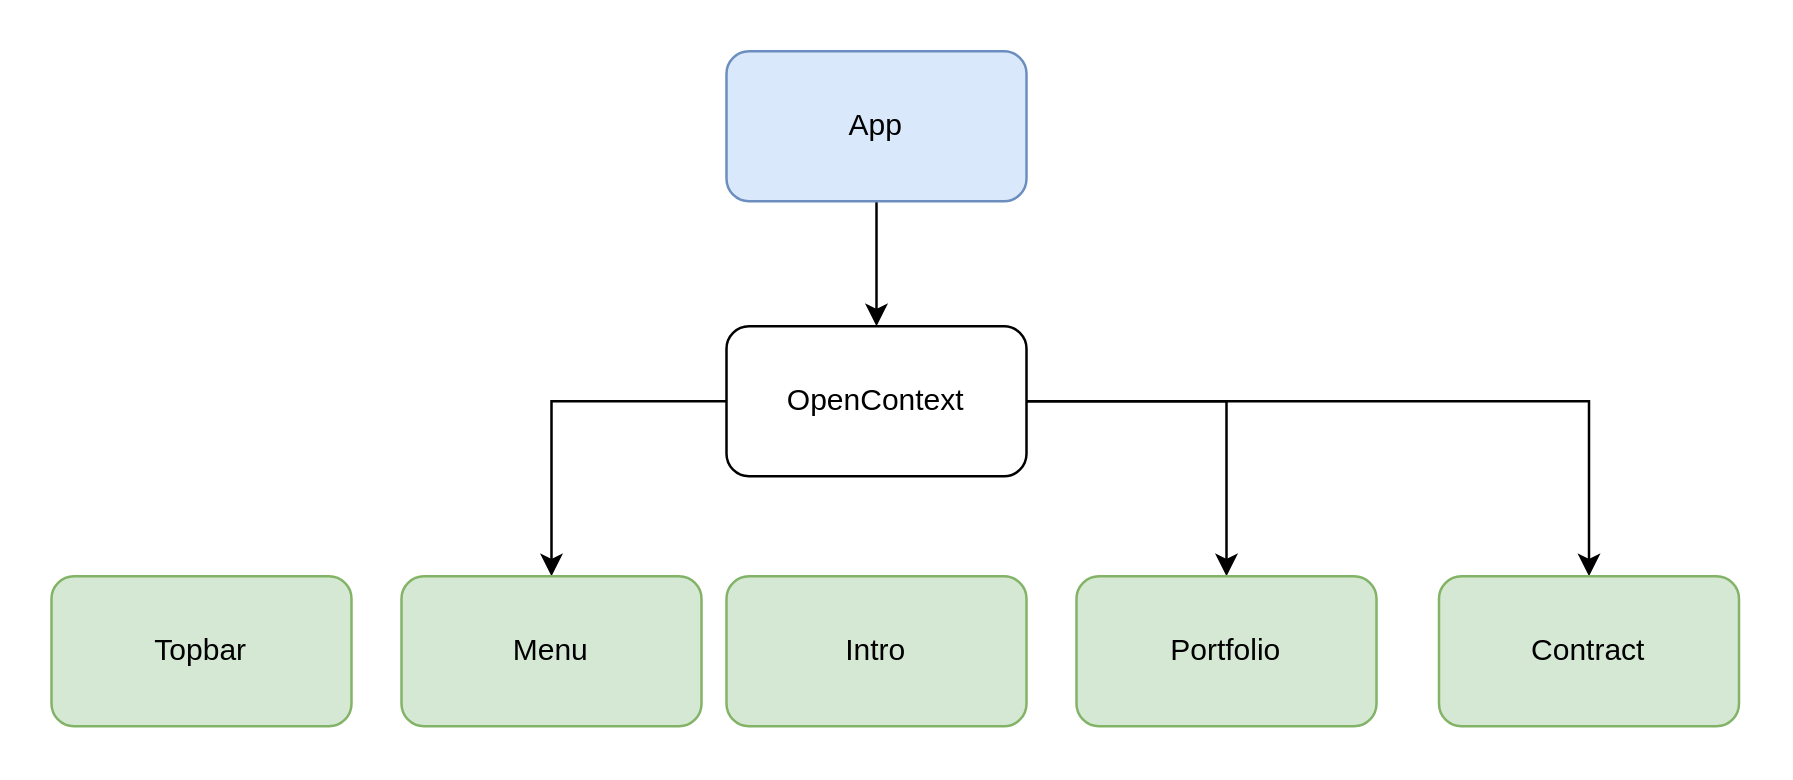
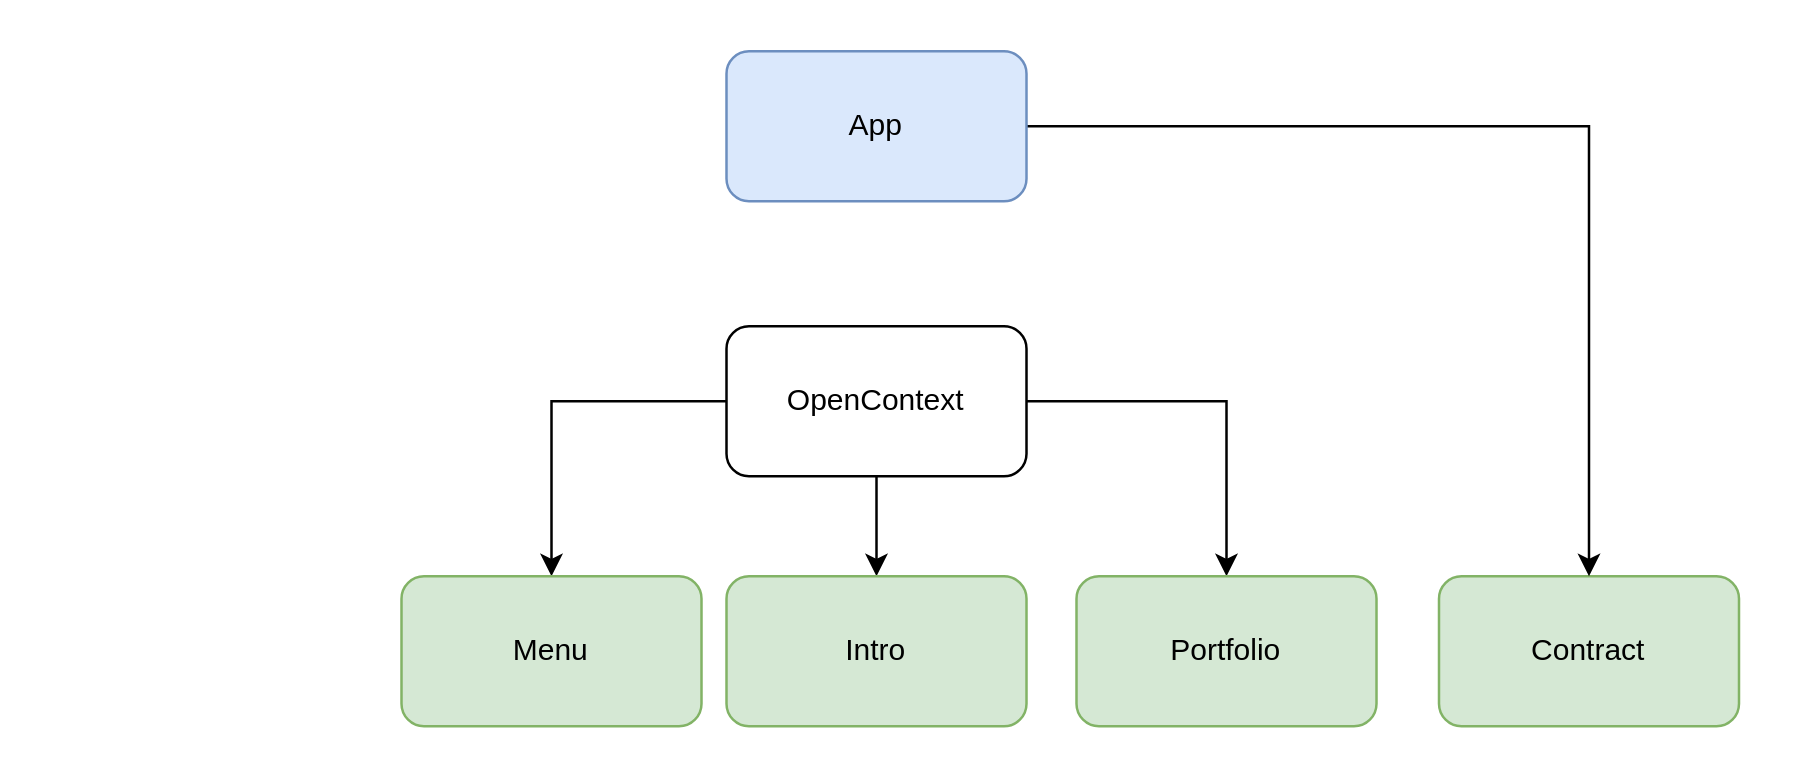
edge "App" -> "OpenContext": now "App" -> "Contract"
edge "OpenContext" -> "Contract": now "OpenContext" -> "Intro"
node "Topbar": removed
